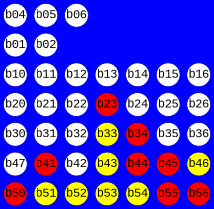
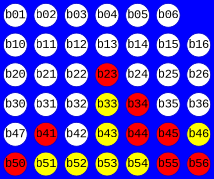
node "b03": added
